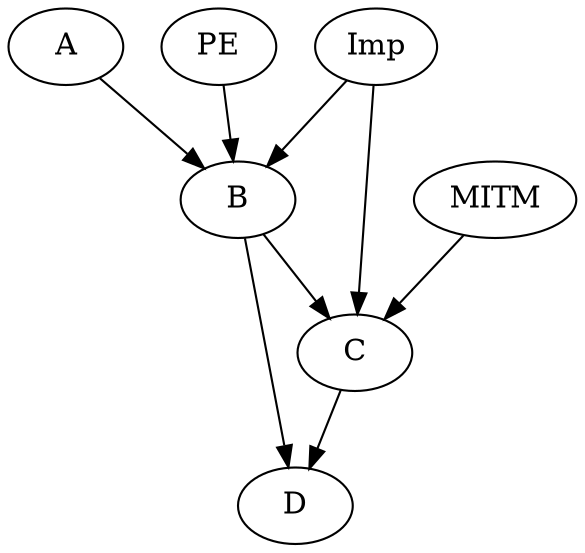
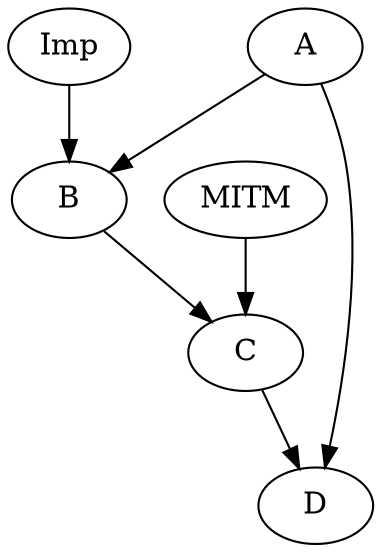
node "PE": removed
edge "Imp" -> "C": removed
edge "B" -> "D": now "A" -> "D"
